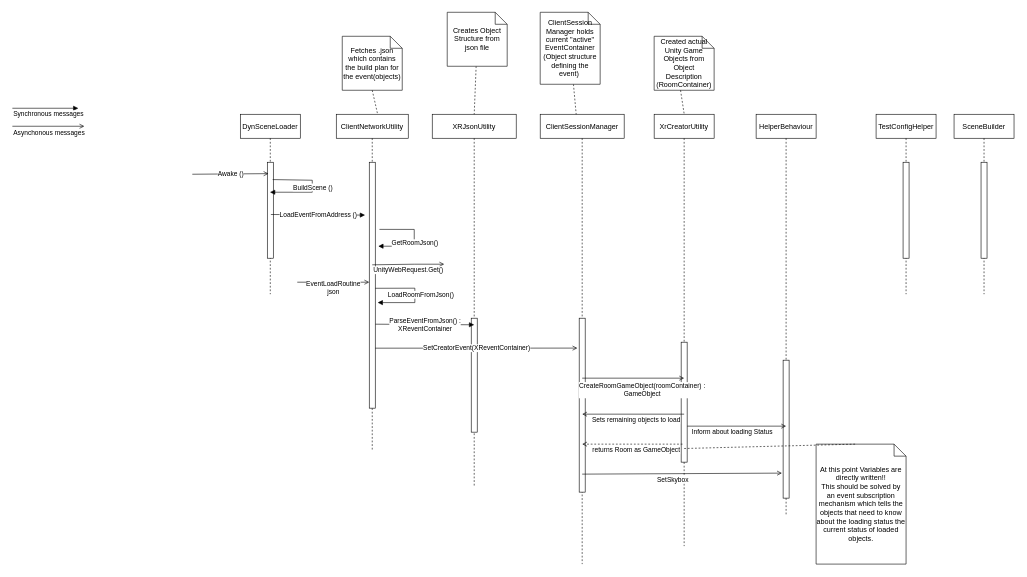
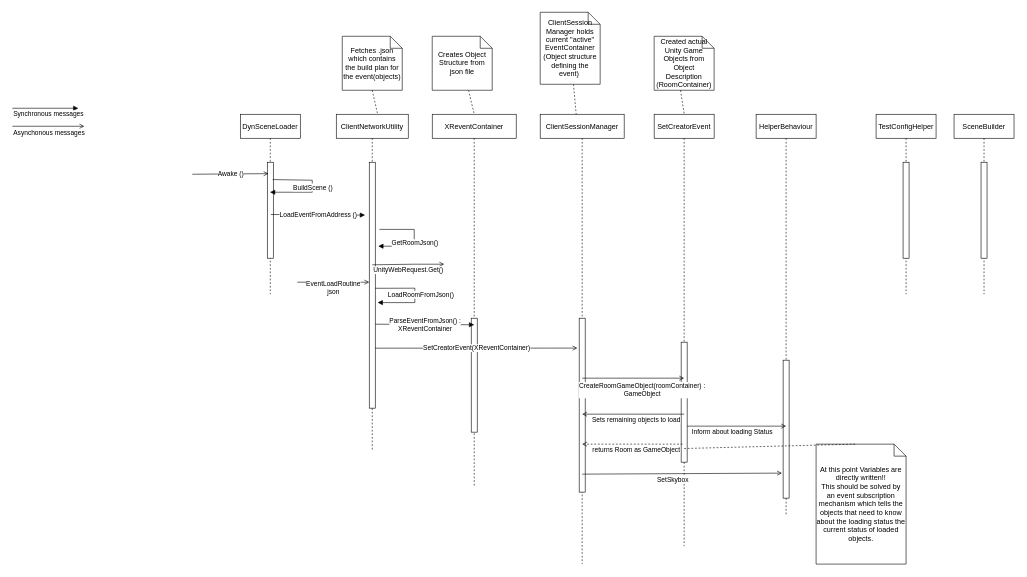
node "Creates Object Structure from json file": moved (477, 39) -> (462, 63)
node "XRJsonUtility": label "XRJsonUtility" -> "XReventContainer"
node "XrCreatorUtility": label "XrCreatorUtility" -> "SetCreatorEvent"
